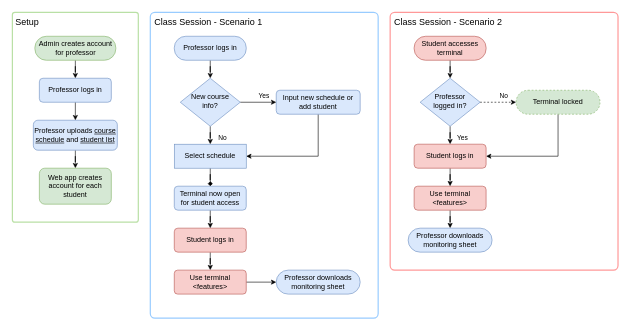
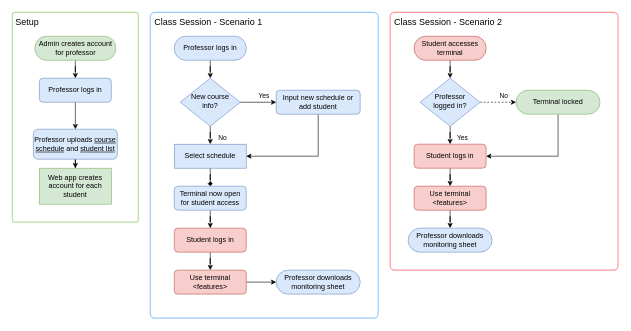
node "Terminal locked": style dashed -> solid
node "Professor uploads course schedule and student list": moved (75, 135) -> (75, 144)
node "Web app creates account for each student": shape rounded rectangle -> rectangle
